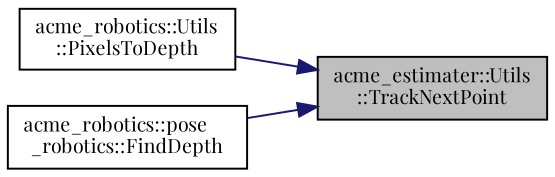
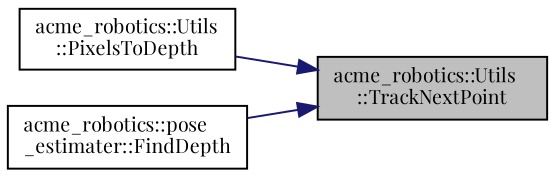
node "acme_estimater::Utils ::TrackNextPoint": label "acme_estimater::Utils ::TrackNextPoint" -> "acme_robotics::Utils ::TrackNextPoint"
node "acme_robotics::pose _robotics::FindDepth": label "acme_robotics::pose _robotics::FindDepth" -> "acme_robotics::pose _estimater::FindDepth"
